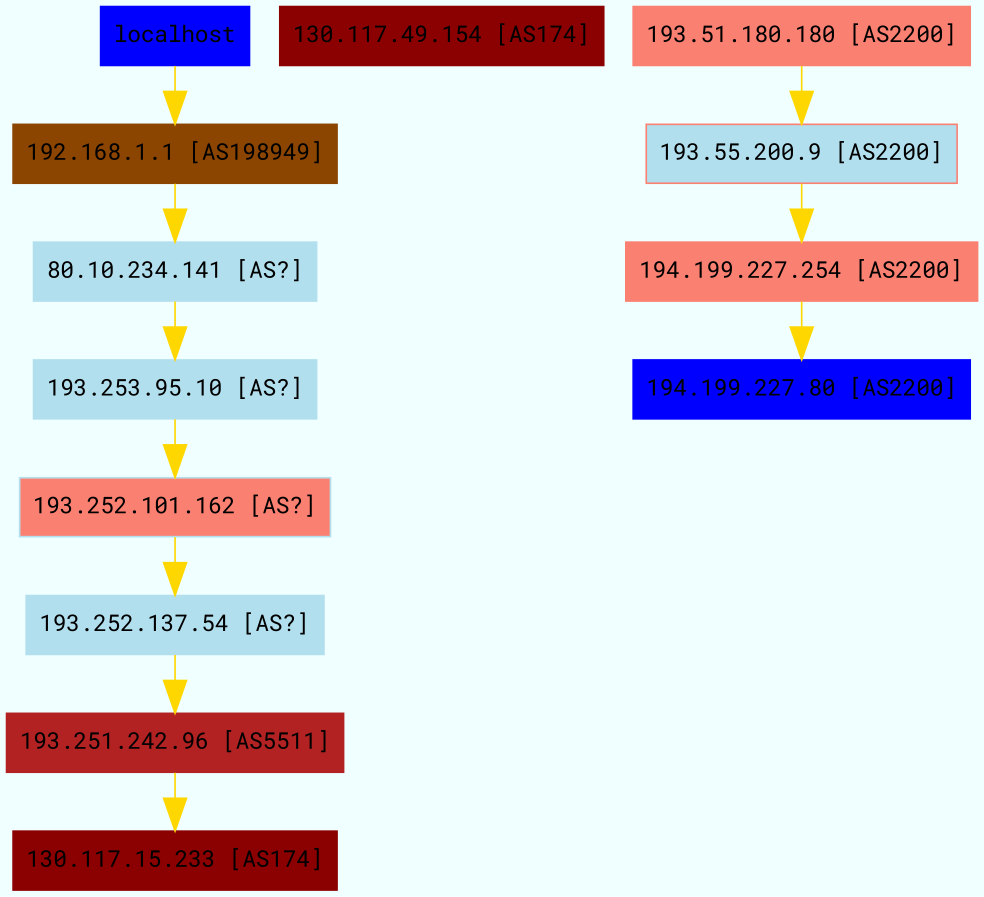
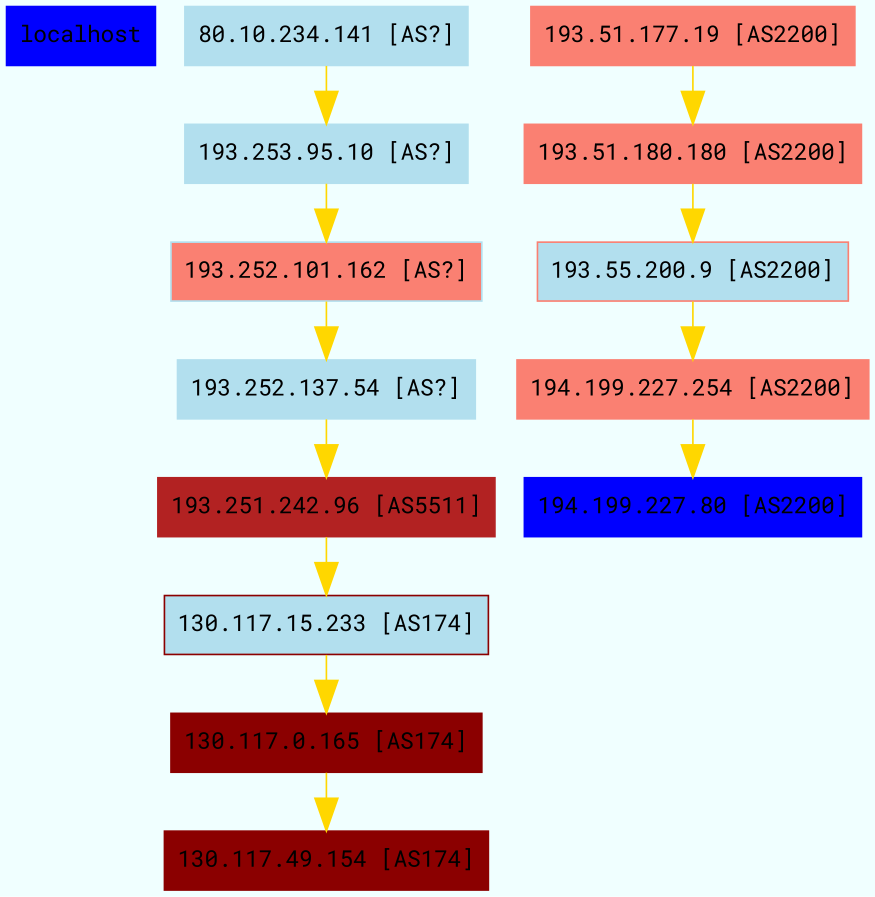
node "193.51.177.19 [AS2200]": added
node "192.168.1.1 [AS198949]": removed
node "130.117.0.165 [AS174]": added
node "130.117.15.233 [AS174]": fillcolor red4 -> lightblue2
